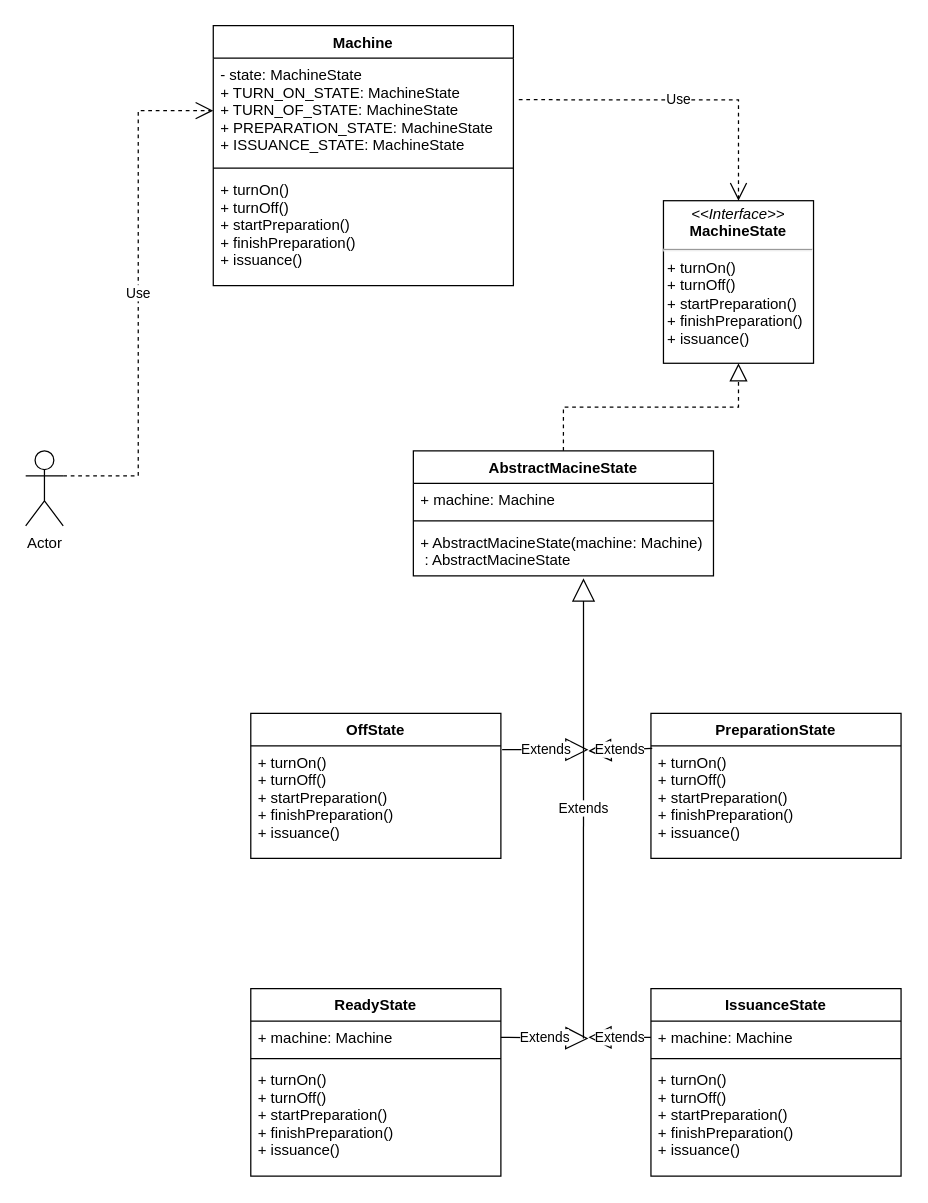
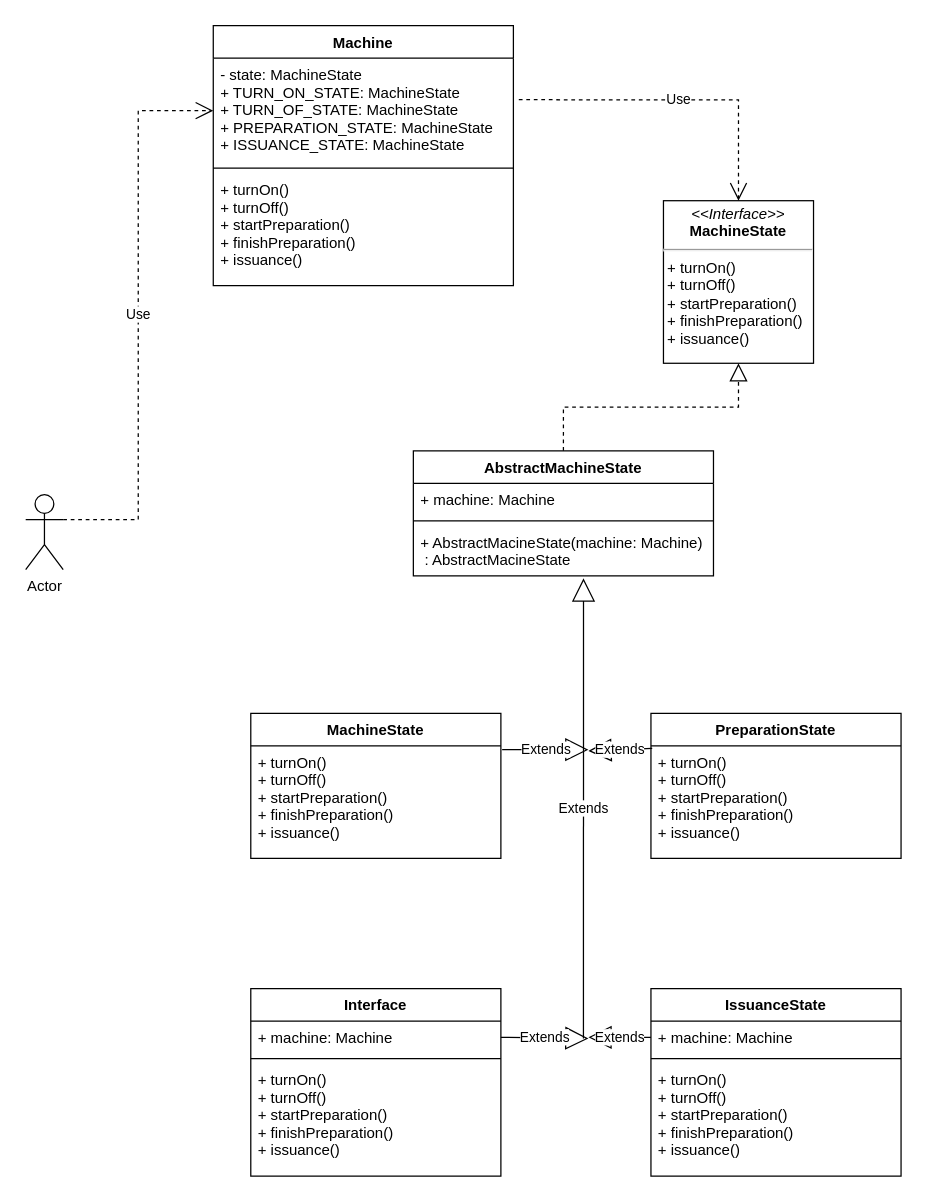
node "AbstractMacineState": label "AbstractMacineState" -> "AbstractMachineState"
node "Actor": moved (44, 488) -> (44, 532)
node "OffState": label "OffState" -> "MachineState"
node "ReadyState": label "ReadyState" -> "Interface"
